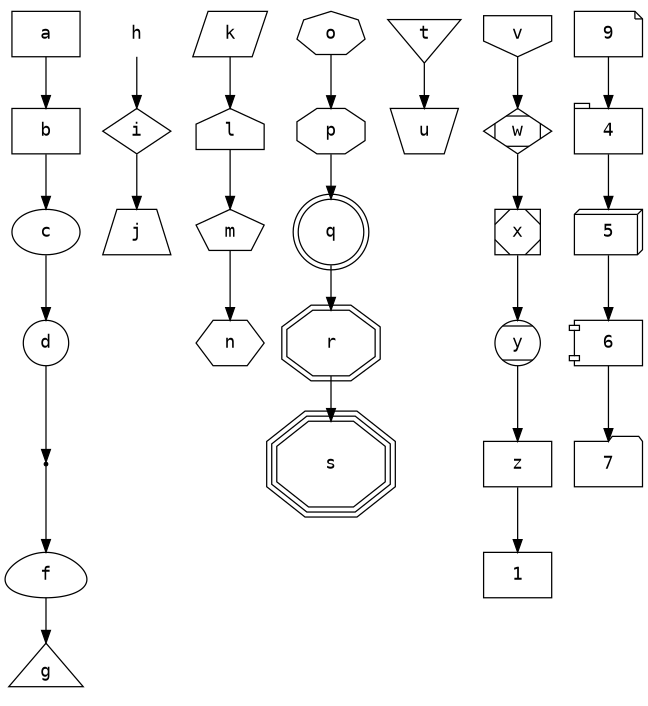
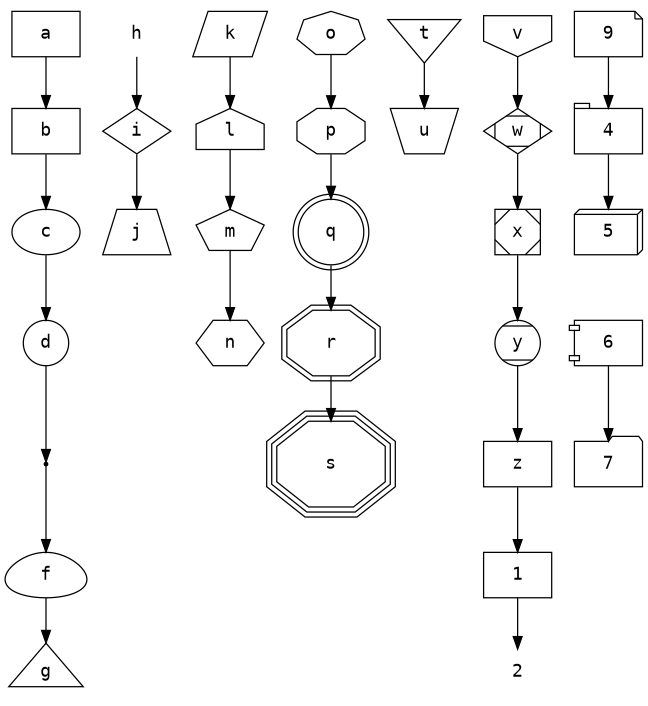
edge "5" -> "6": removed
node "2": added
